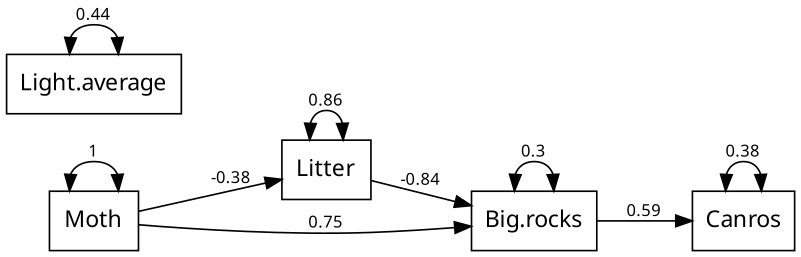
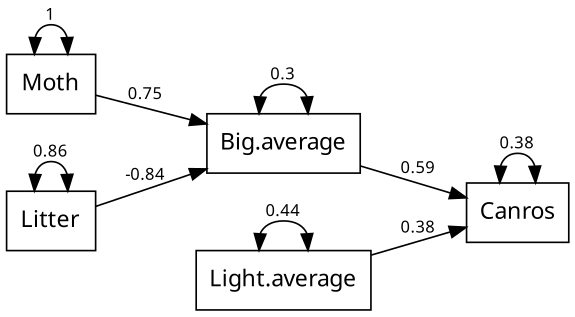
edge "Moth" -> "Litter": removed, label "-0.38"
node "Big.rocks": label "Big.rocks" -> "Big.average"
edge "Light.average" -> "Canros": added, label "0.38"
